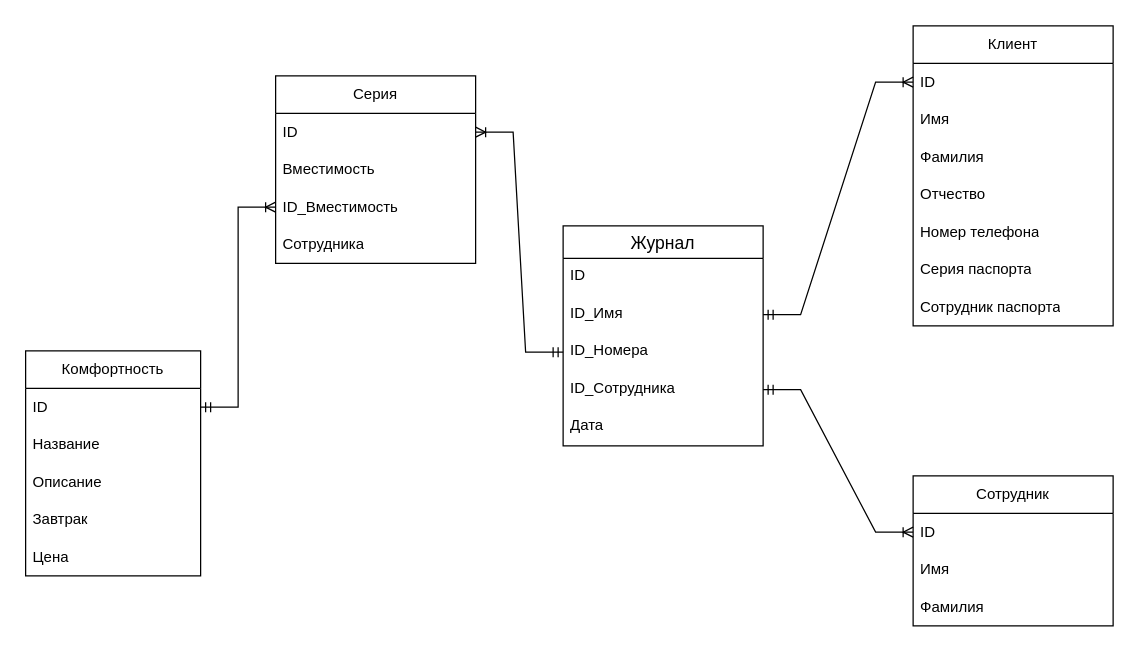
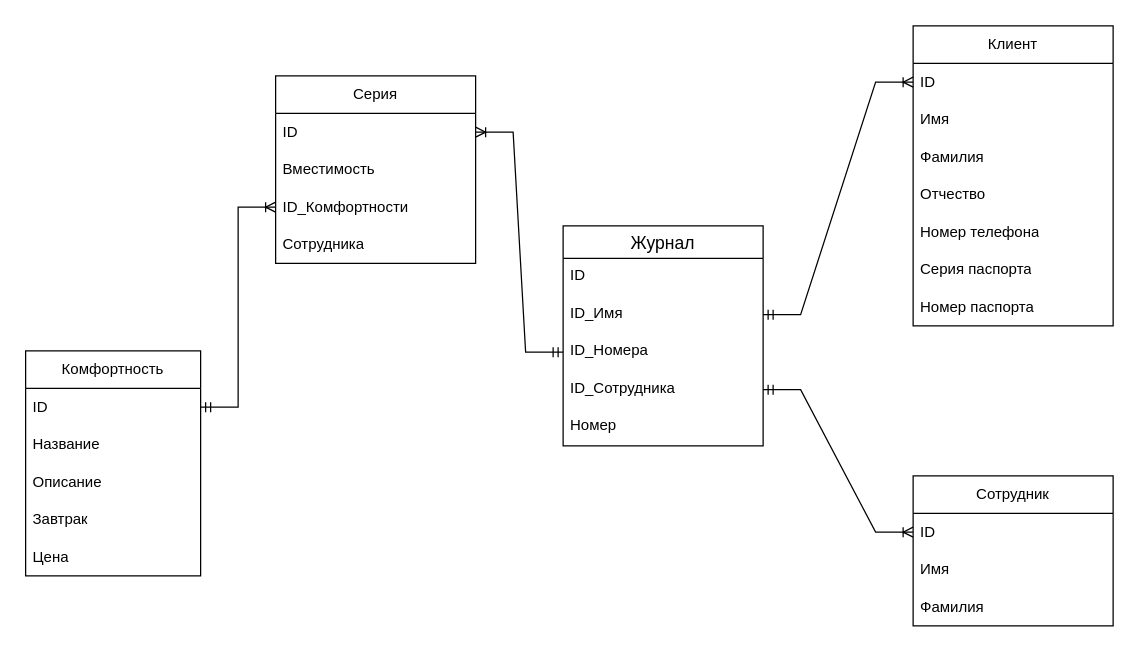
node "ID_Вместимость": label "ID_Вместимость" -> "ID_Комфортности"
node "Сотрудник паспорта": label "Сотрудник паспорта" -> "Номер паспорта"
node "Дата": label "Дата" -> "Номер"
